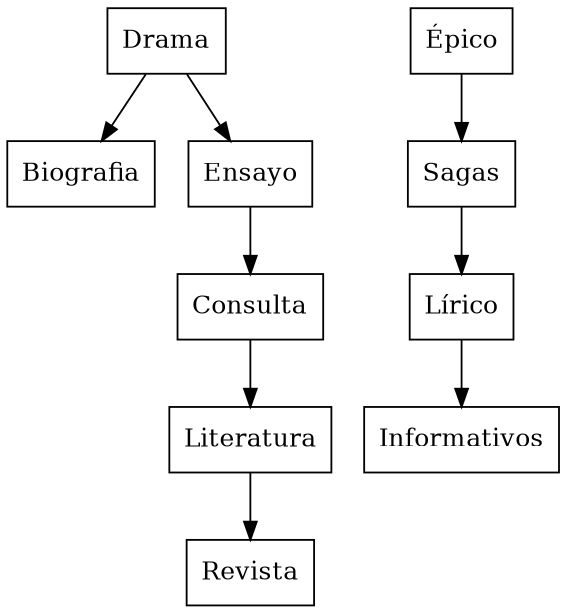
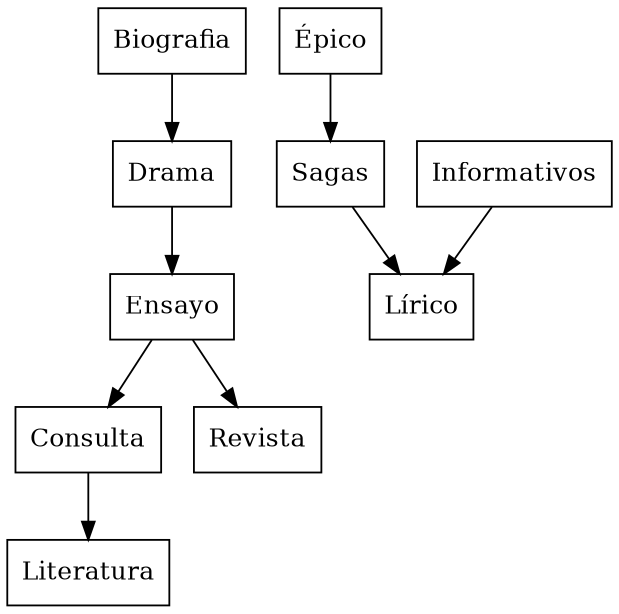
edge "Drama" -> "Biografia": reversed
edge "Lírico" -> "Informativos": reversed
edge "Literatura" -> "Revista": now "Ensayo" -> "Revista"
